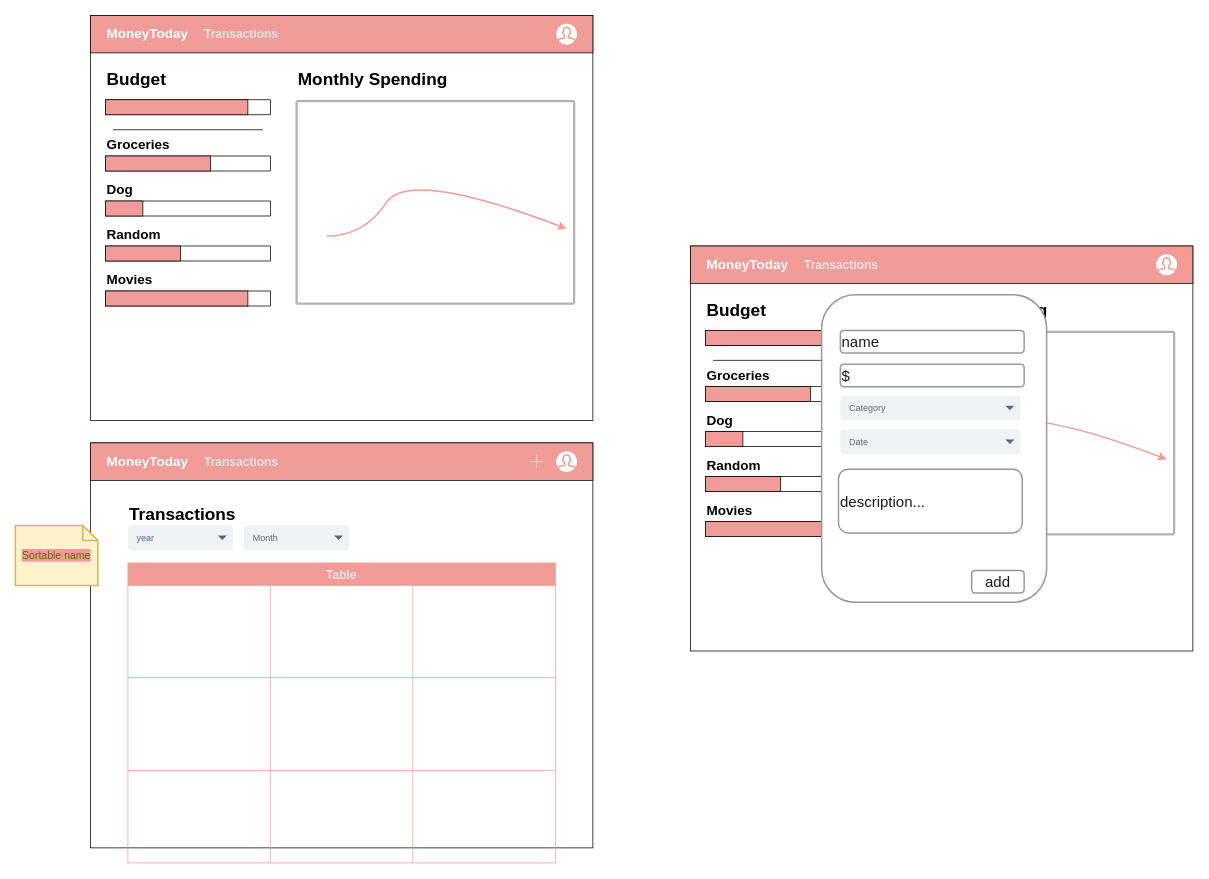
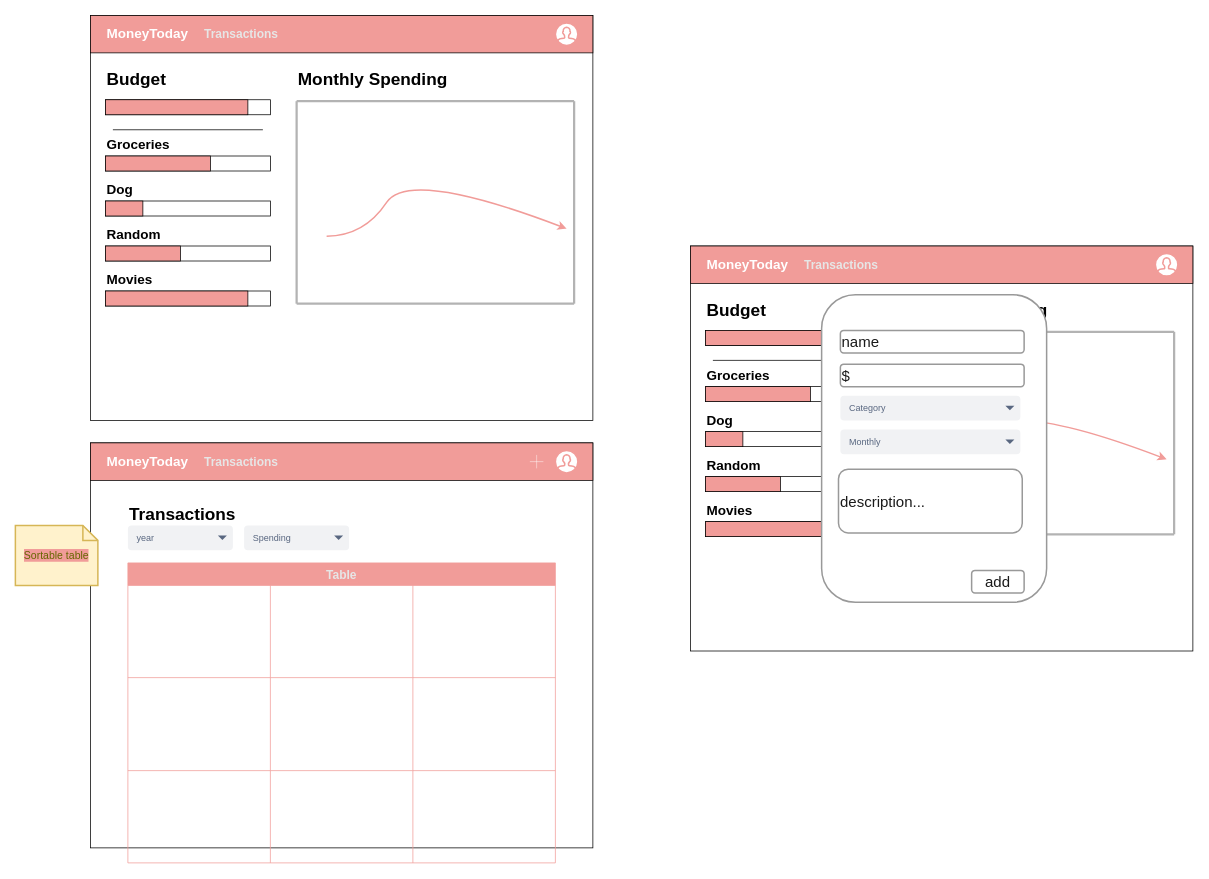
node "Date": label "Date" -> "Monthly"
node "Month": label "Month" -> "Spending"
node "Sortable name": label "Sortable name" -> "Sortable table"
